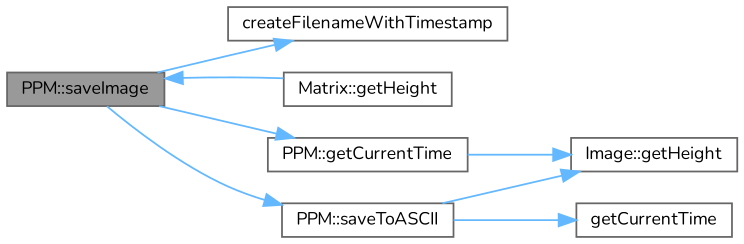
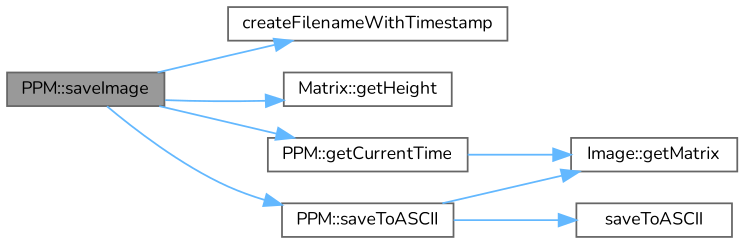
edge "Matrix::getHeight" -> "PPM::saveImage": reversed
node "Image::getHeight": label "Image::getHeight" -> "Image::getMatrix"
node "getCurrentTime": label "getCurrentTime" -> "saveToASCII"
